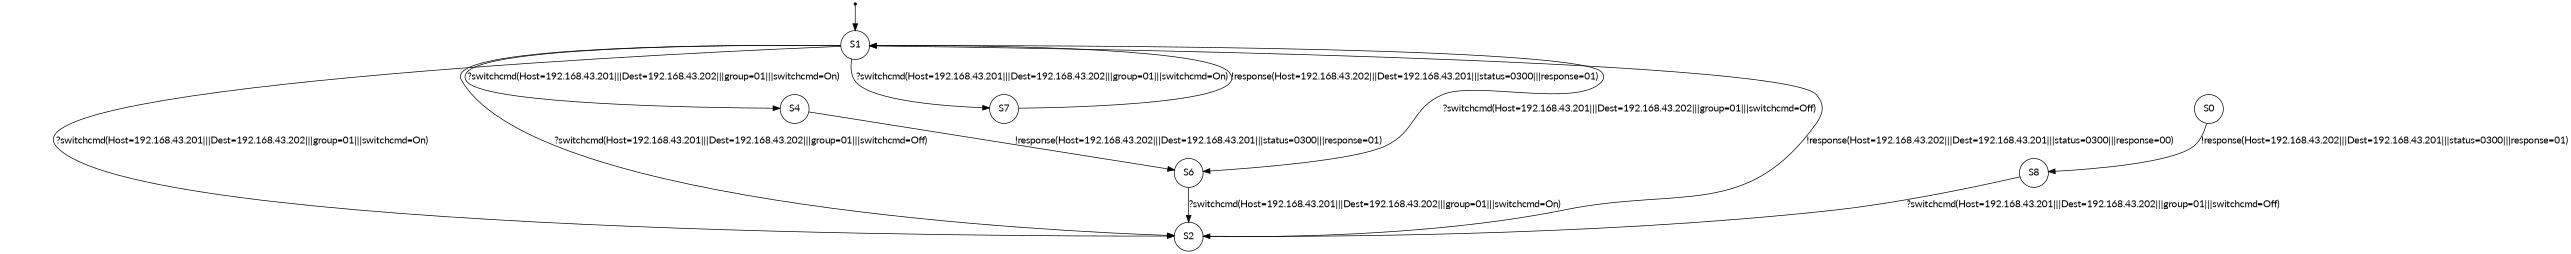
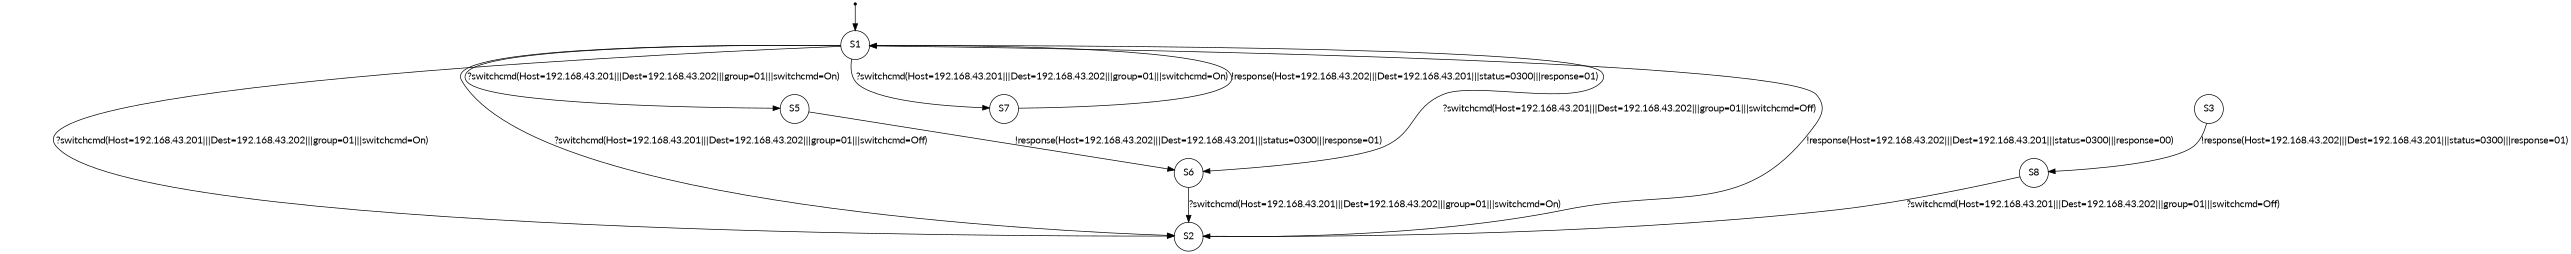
node "S4": label "S4" -> "S5"
node "S0": label "S0" -> "S3"
